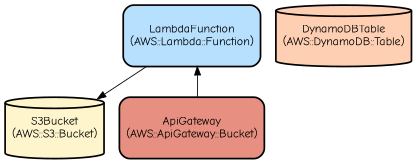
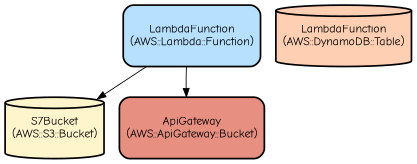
node "DynamoDBTable (AWS::DynamoDB::Table)": label "DynamoDBTable (AWS::DynamoDB::Table)" -> "LambdaFunction (AWS::DynamoDB::Table)"
edge "ApiGateway (AWS::ApiGateway::Bucket)" -> "LambdaFunction (AWS::Lambda::Function)": reversed
node "S3Bucket (AWS::S3::Bucket)": label "S3Bucket (AWS::S3::Bucket)" -> "S7Bucket (AWS::S3::Bucket)"
